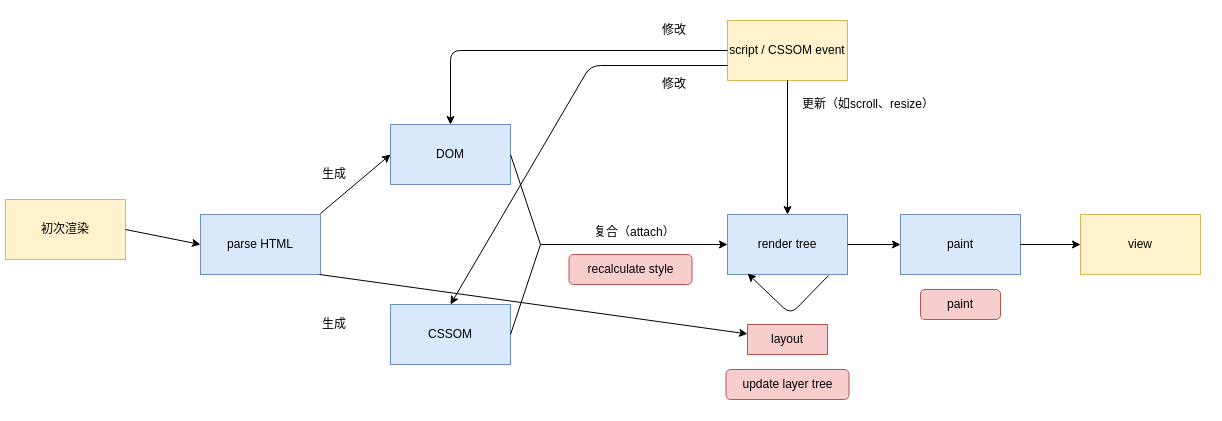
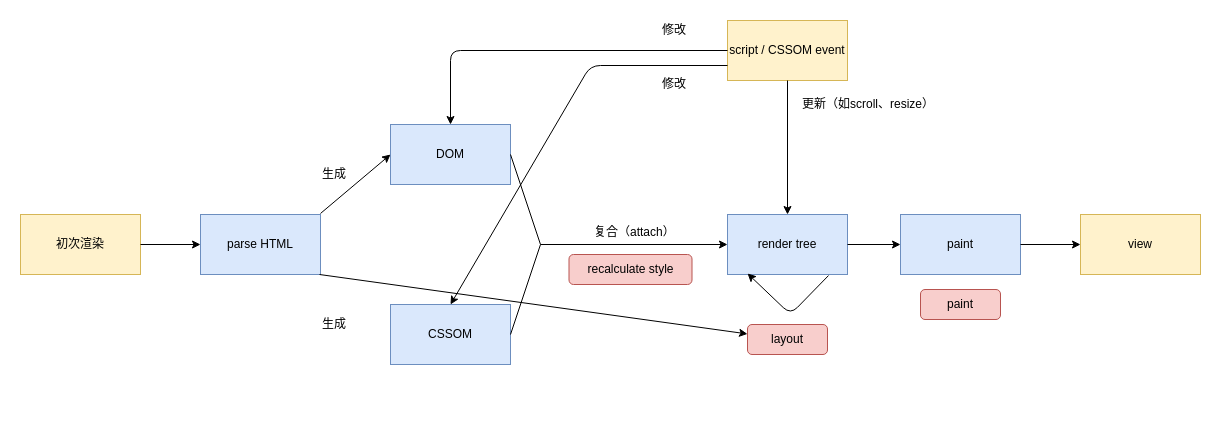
node "初次渲染": moved (66, 230) -> (81, 245)
node "layout": shape rectangle -> rounded rectangle
node "update layer tree": removed
